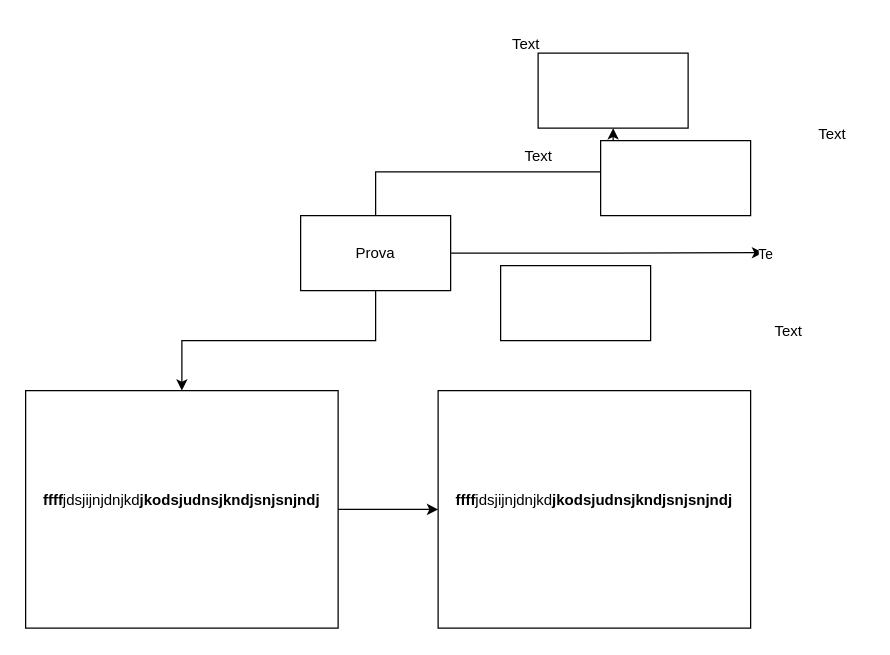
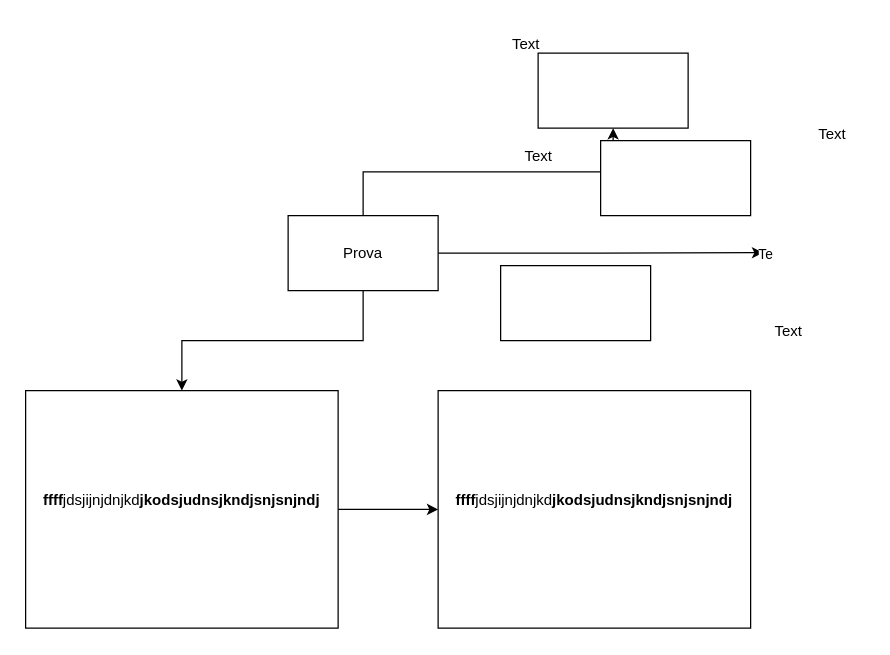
node "Prova": moved (376, 253) -> (363, 253)
